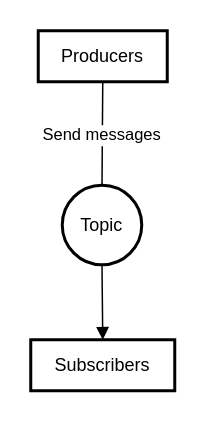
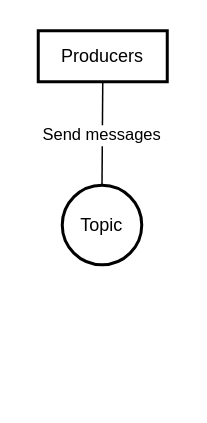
edge "Topic" -> "Subscribers": removed
node "Subscribers": removed
